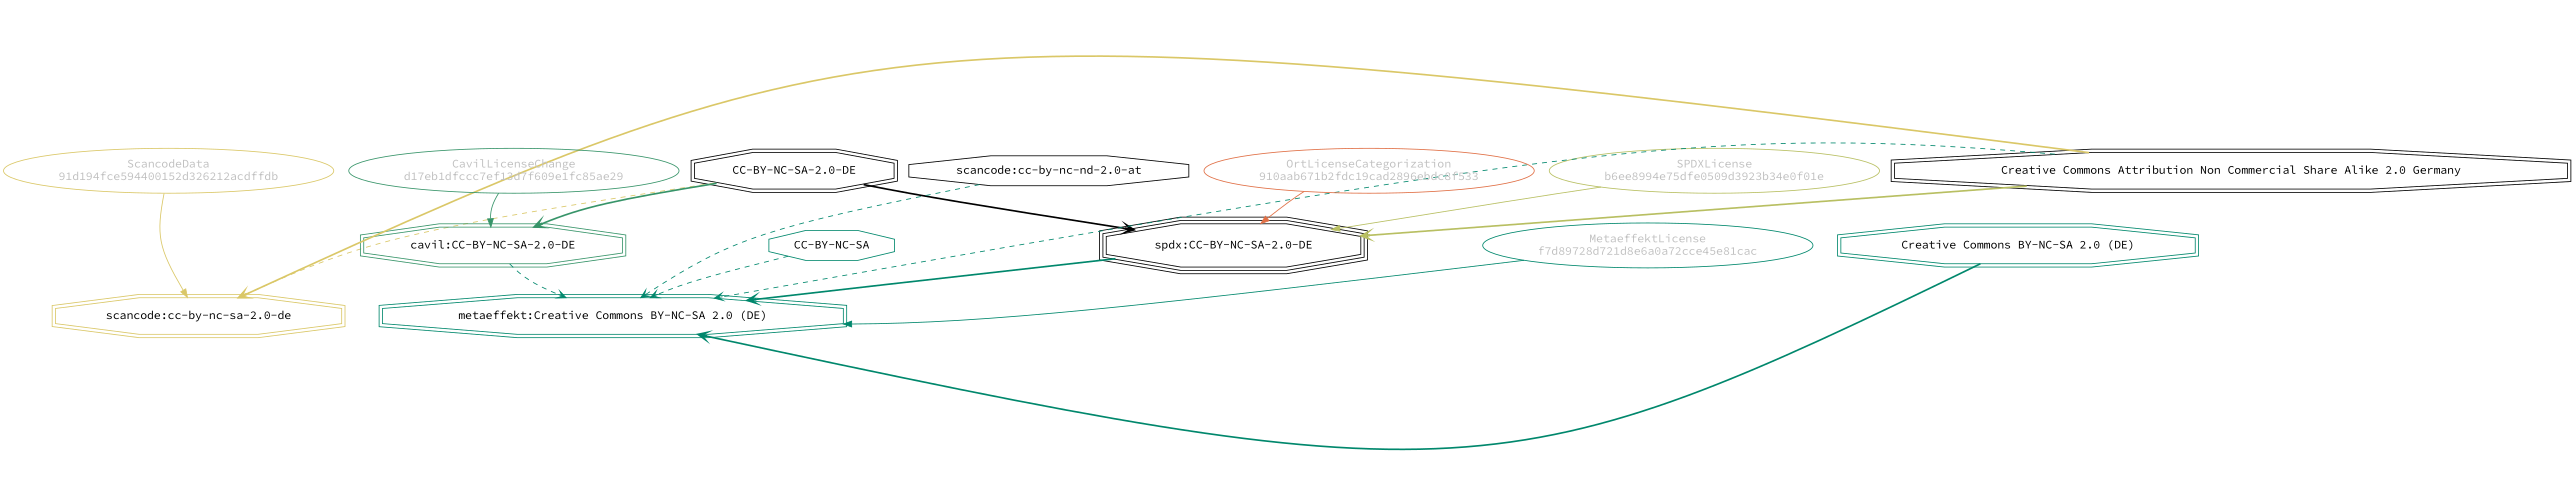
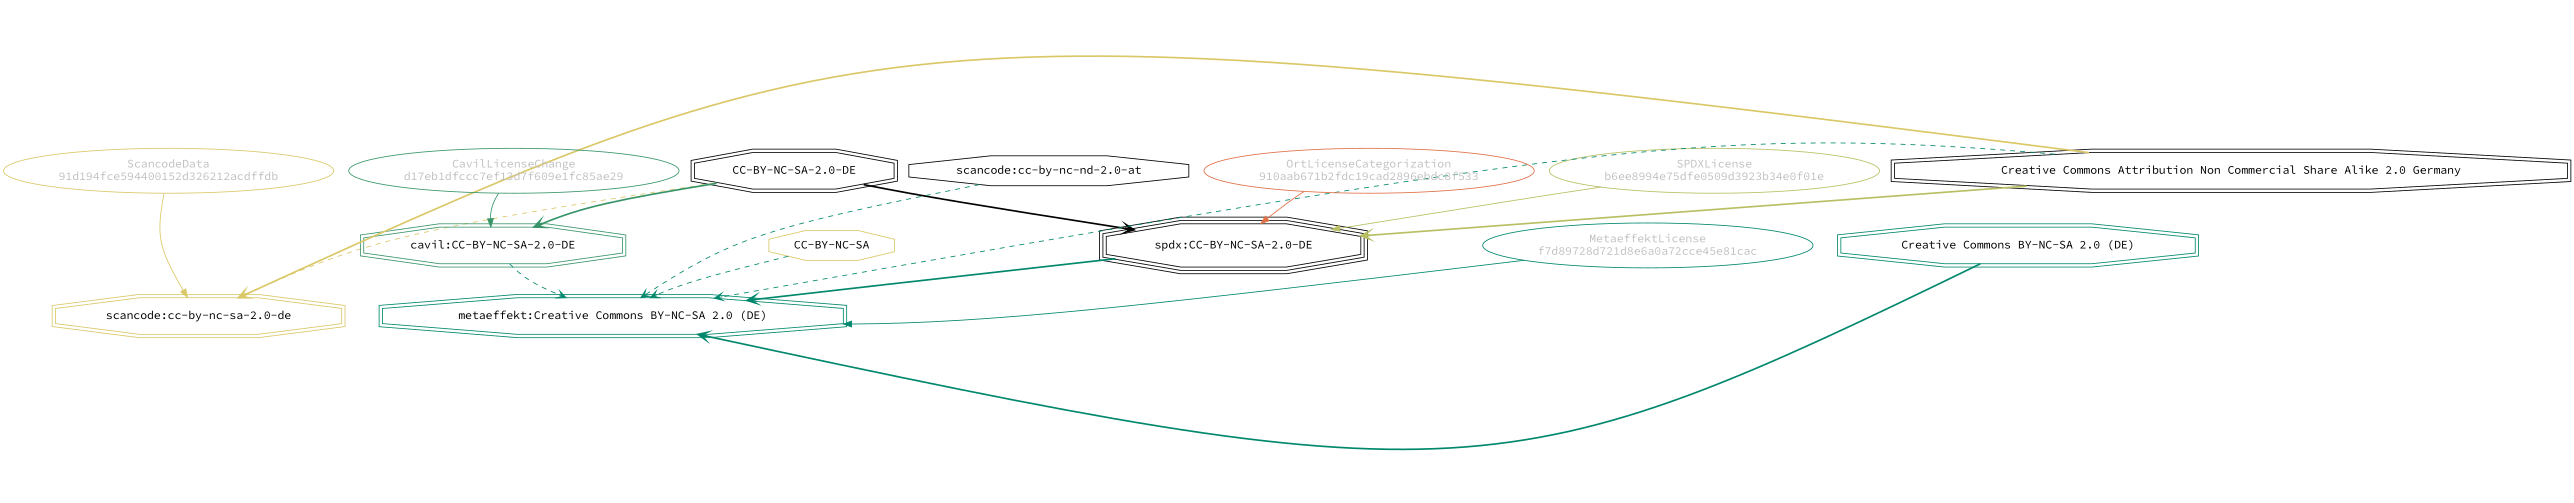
node "CC-BY-NC-SA": color #00876c -> #dac767
